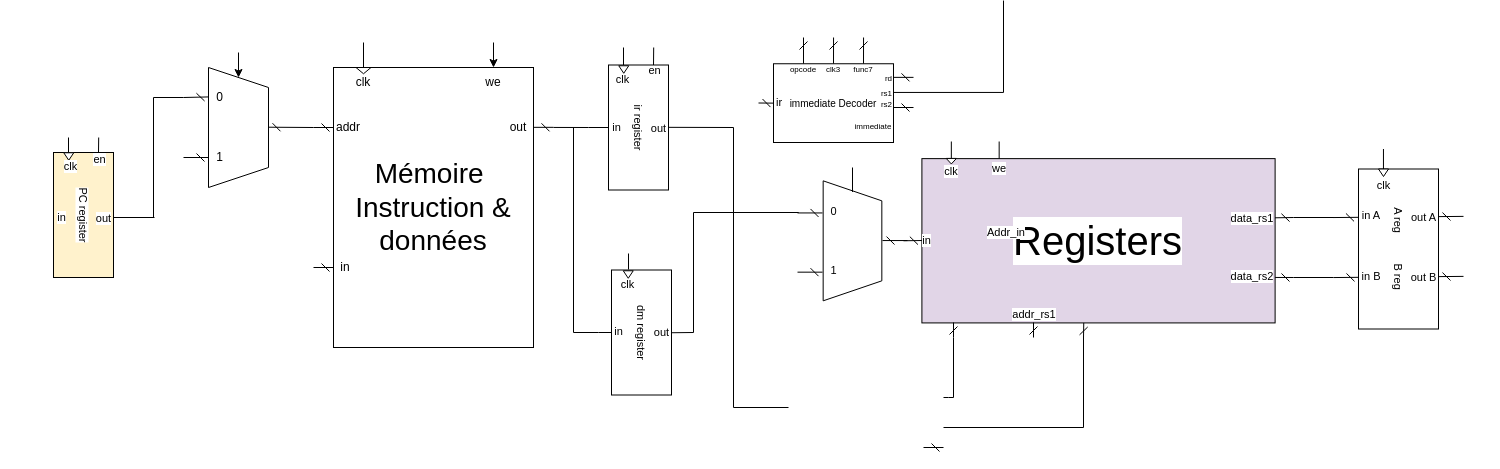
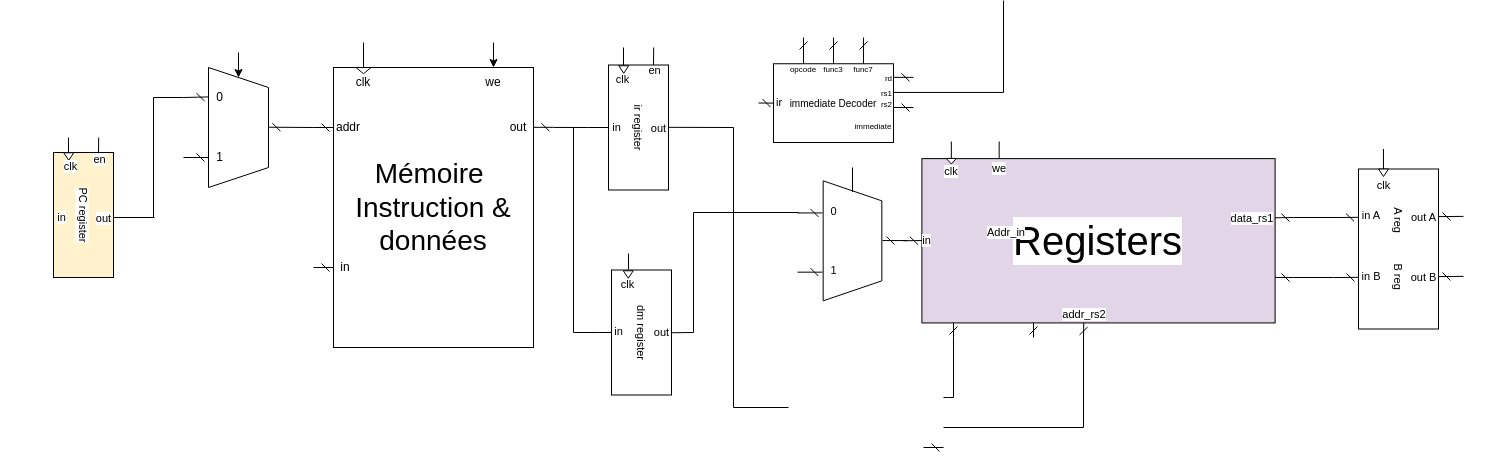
node "clk3": label "clk3" -> "func3"
node "data_rs2": removed
node "addr_rs1": removed
node "addr_rs2": added
